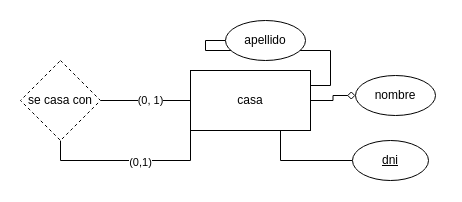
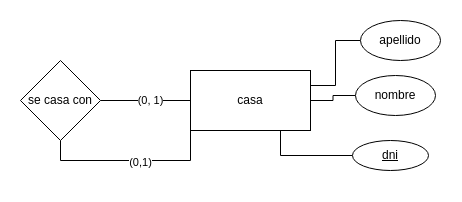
node "apellido": moved (266, 41) -> (401, 41)
edge "casa" -> "nombre": arrowhead diamond -> none
node "se casa con": style dashed -> solid
node "dni": size 76x40 -> 76x30
